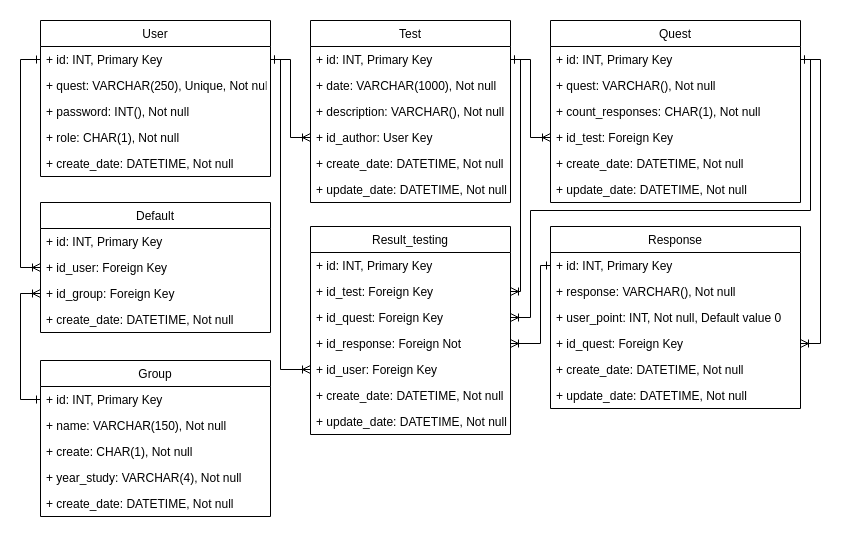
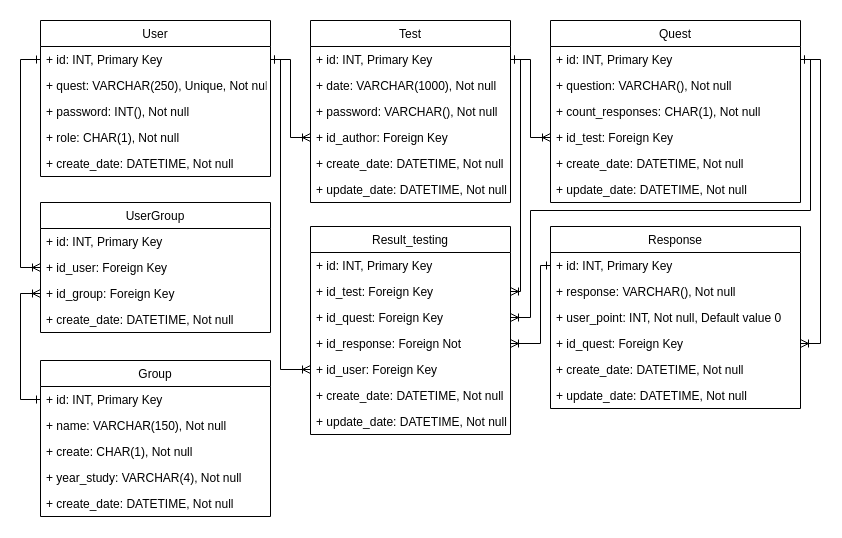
node "+ quest: VARCHAR(), Not null": label "+ quest: VARCHAR(), Not null" -> "+ question: VARCHAR(), Not null"
node "+ description: VARCHAR(), Not null": label "+ description: VARCHAR(), Not null" -> "+ password: VARCHAR(), Not null"
node "+ id_author: User Key": label "+ id_author: User Key" -> "+ id_author: Foreign Key"
node "Default": label "Default" -> "UserGroup"
